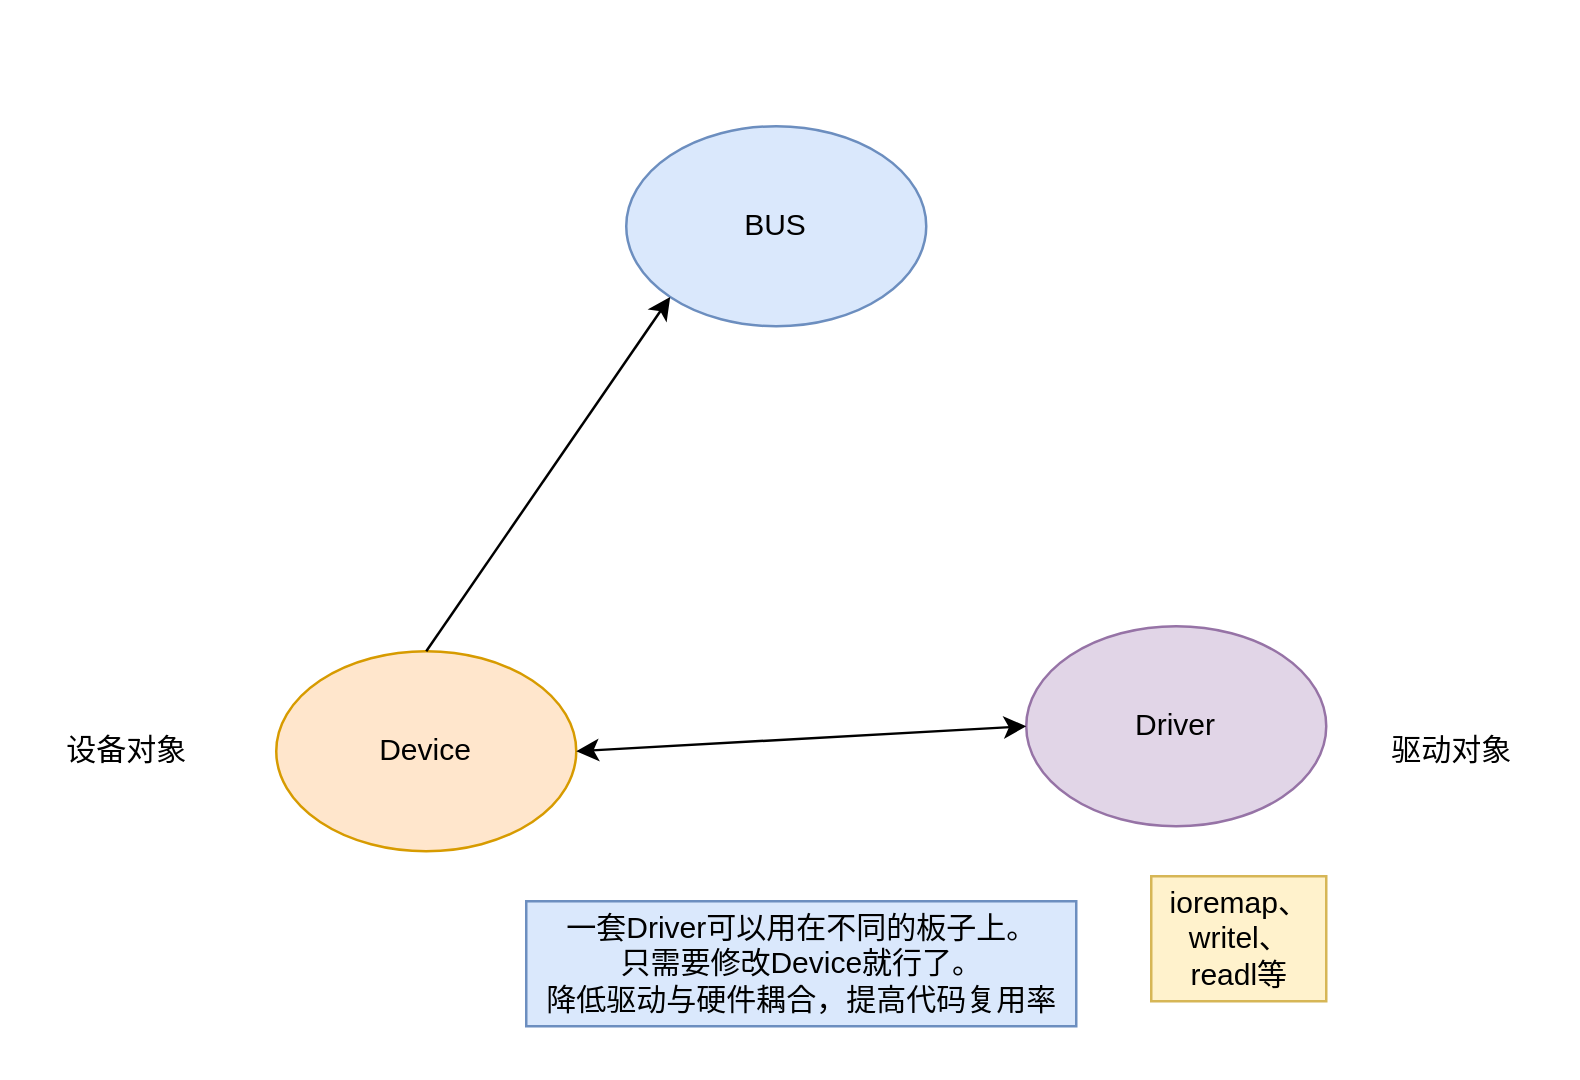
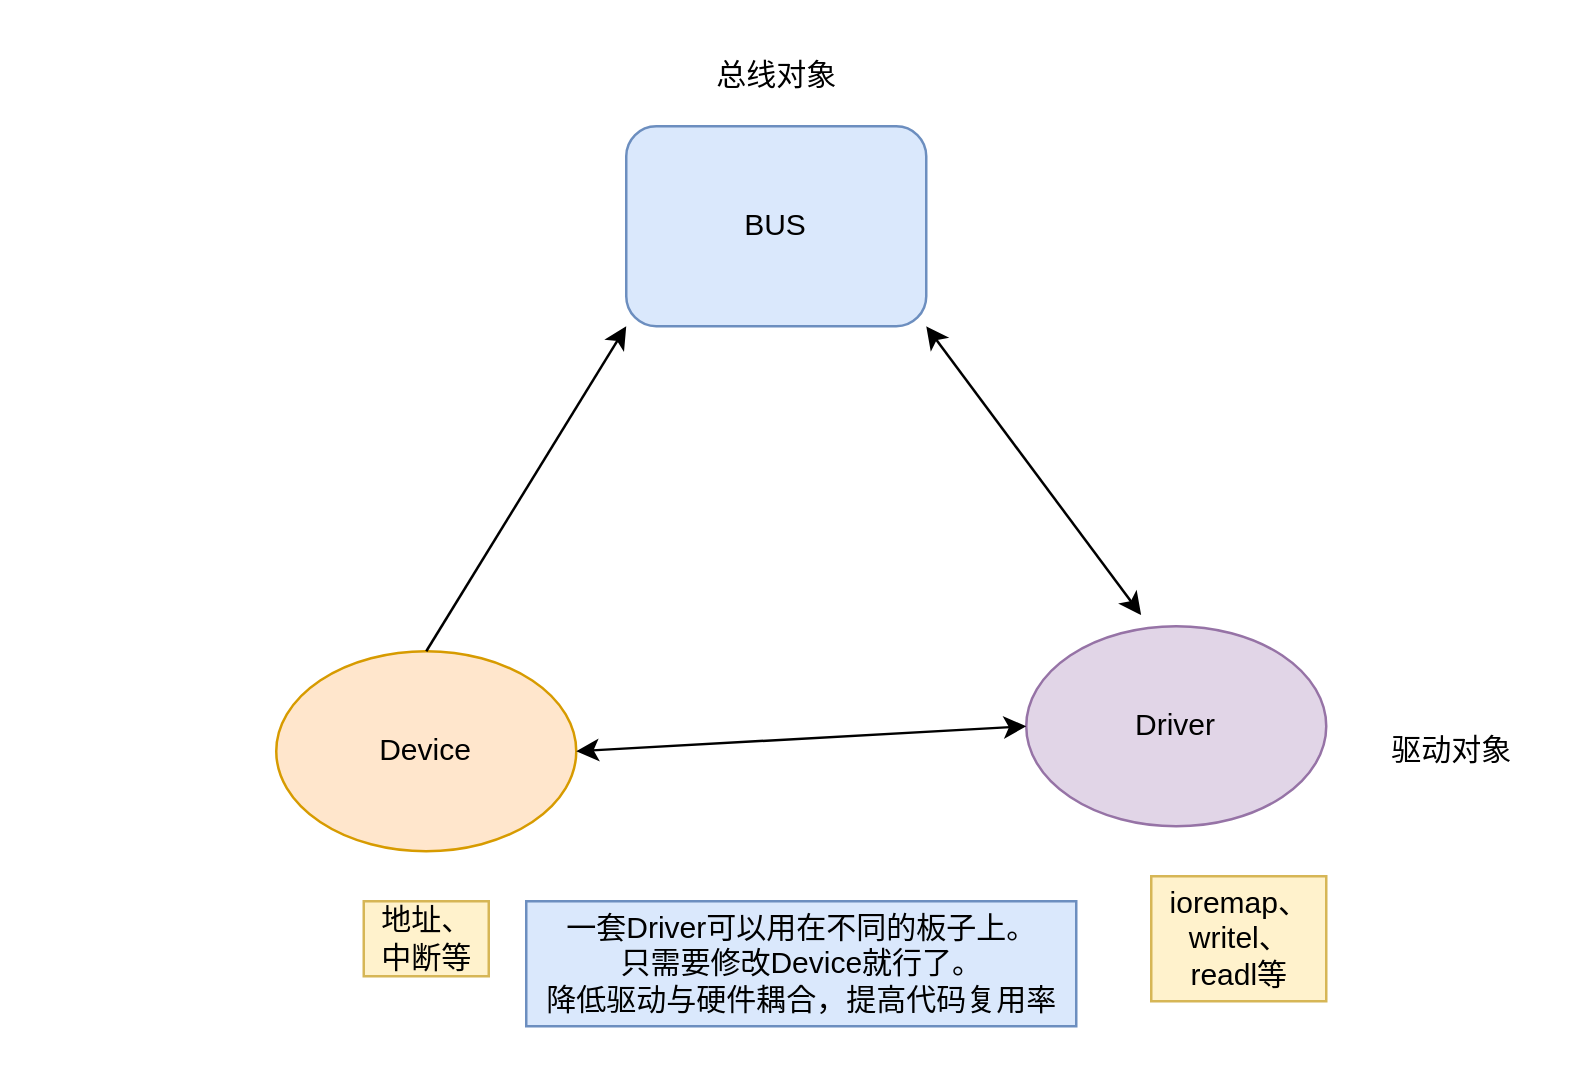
node "总线对象": added
node "BUS": shape ellipse -> rounded rectangle
edge "BUS" -- "Driver": added
node "设备对象": removed
node "地址、 中断等": added
